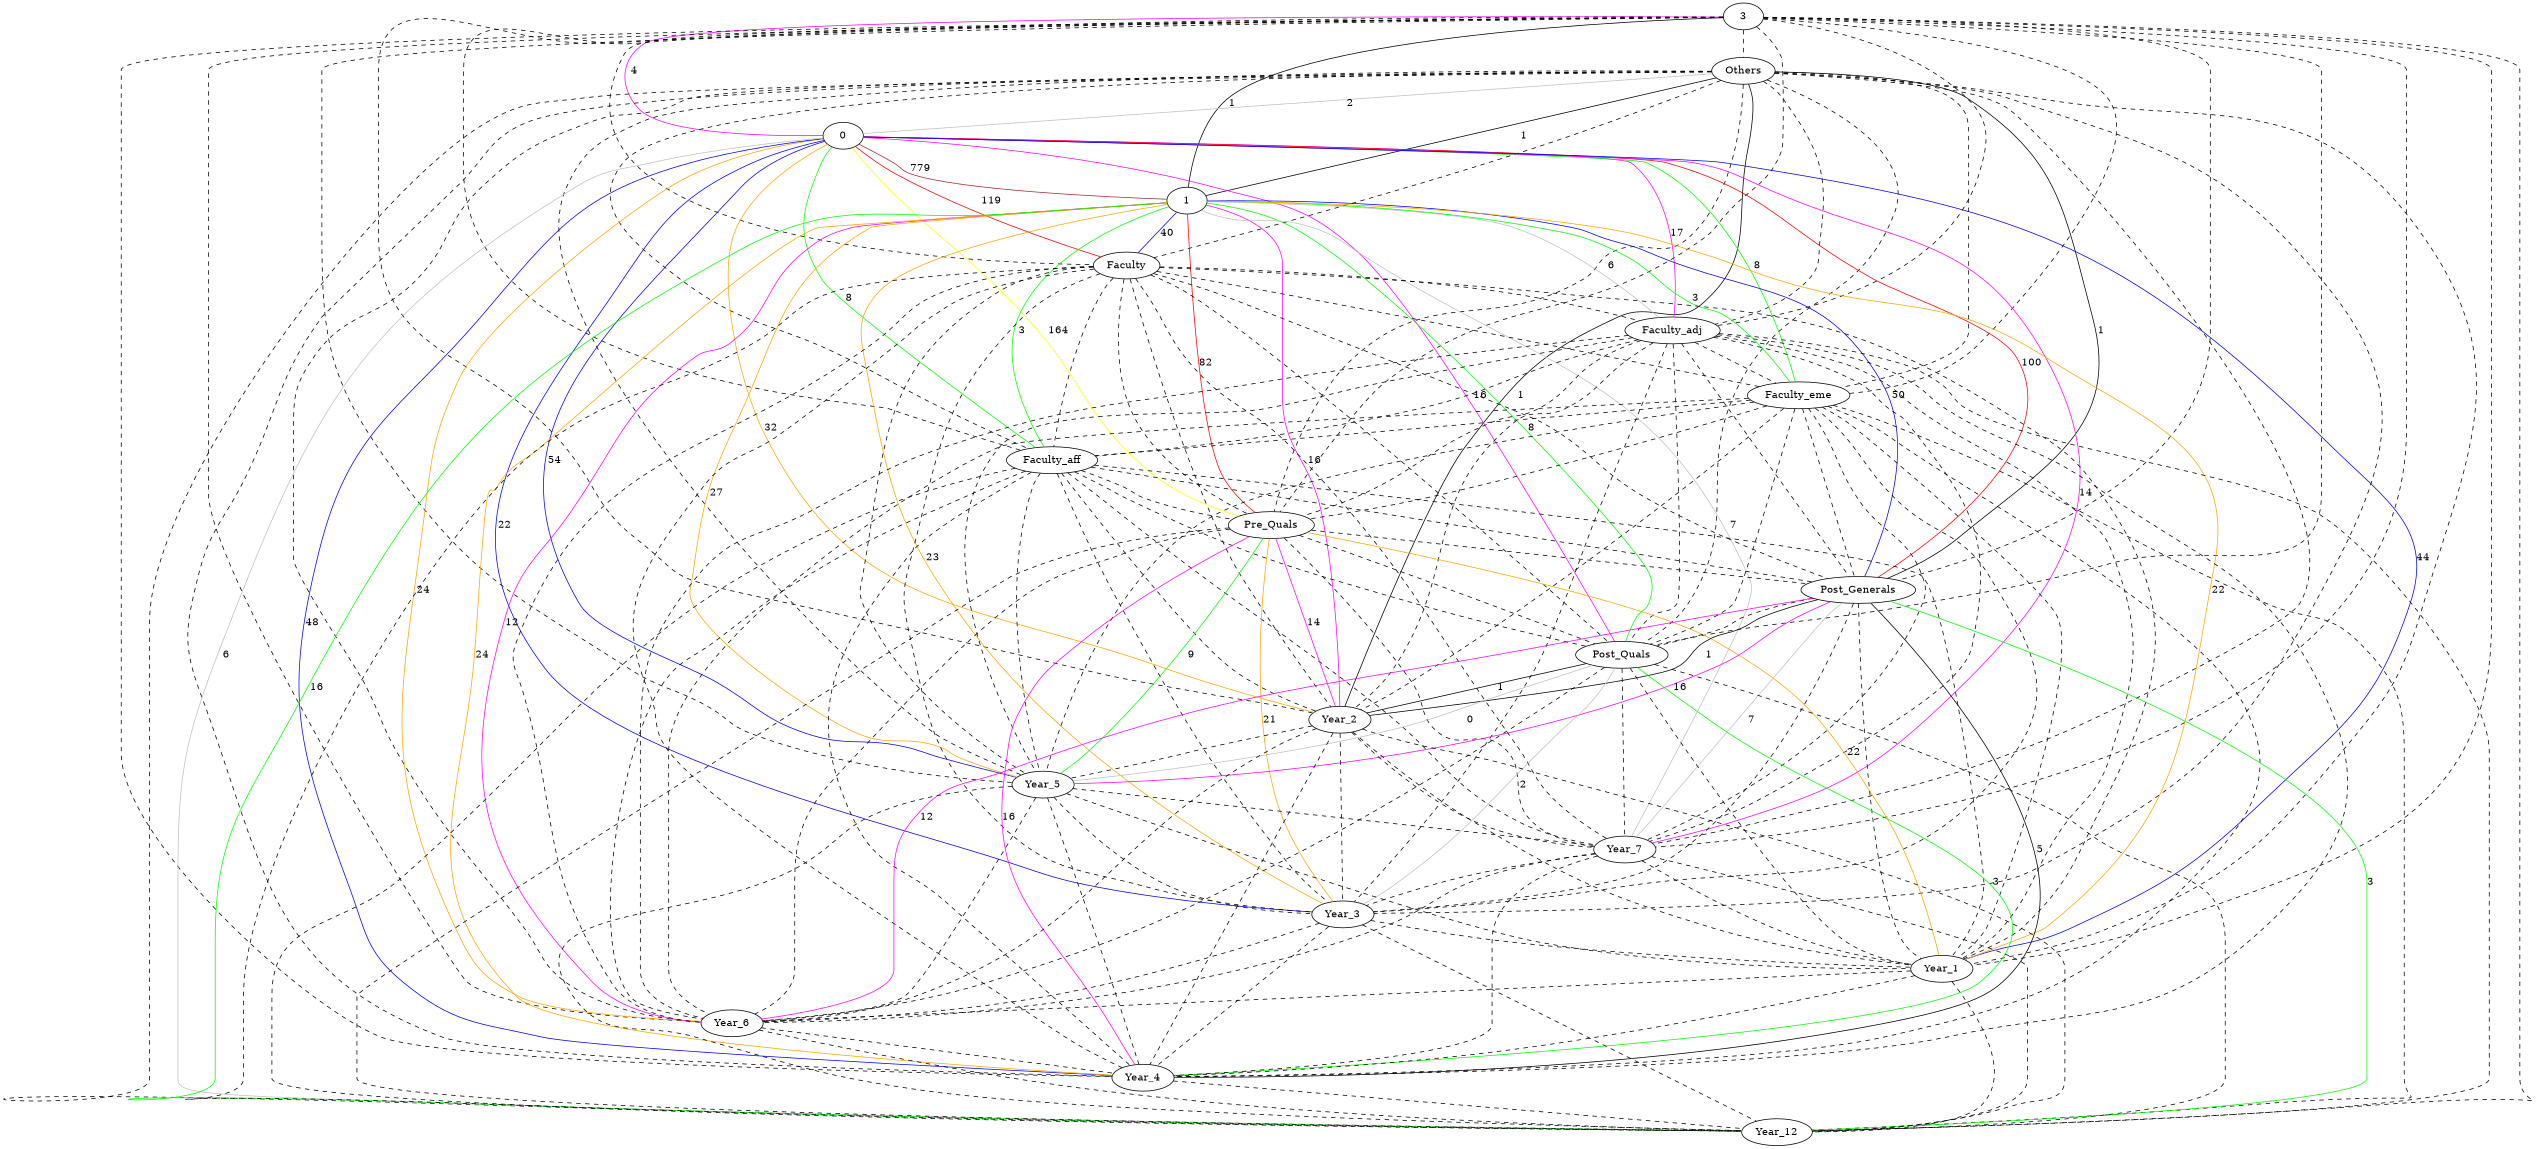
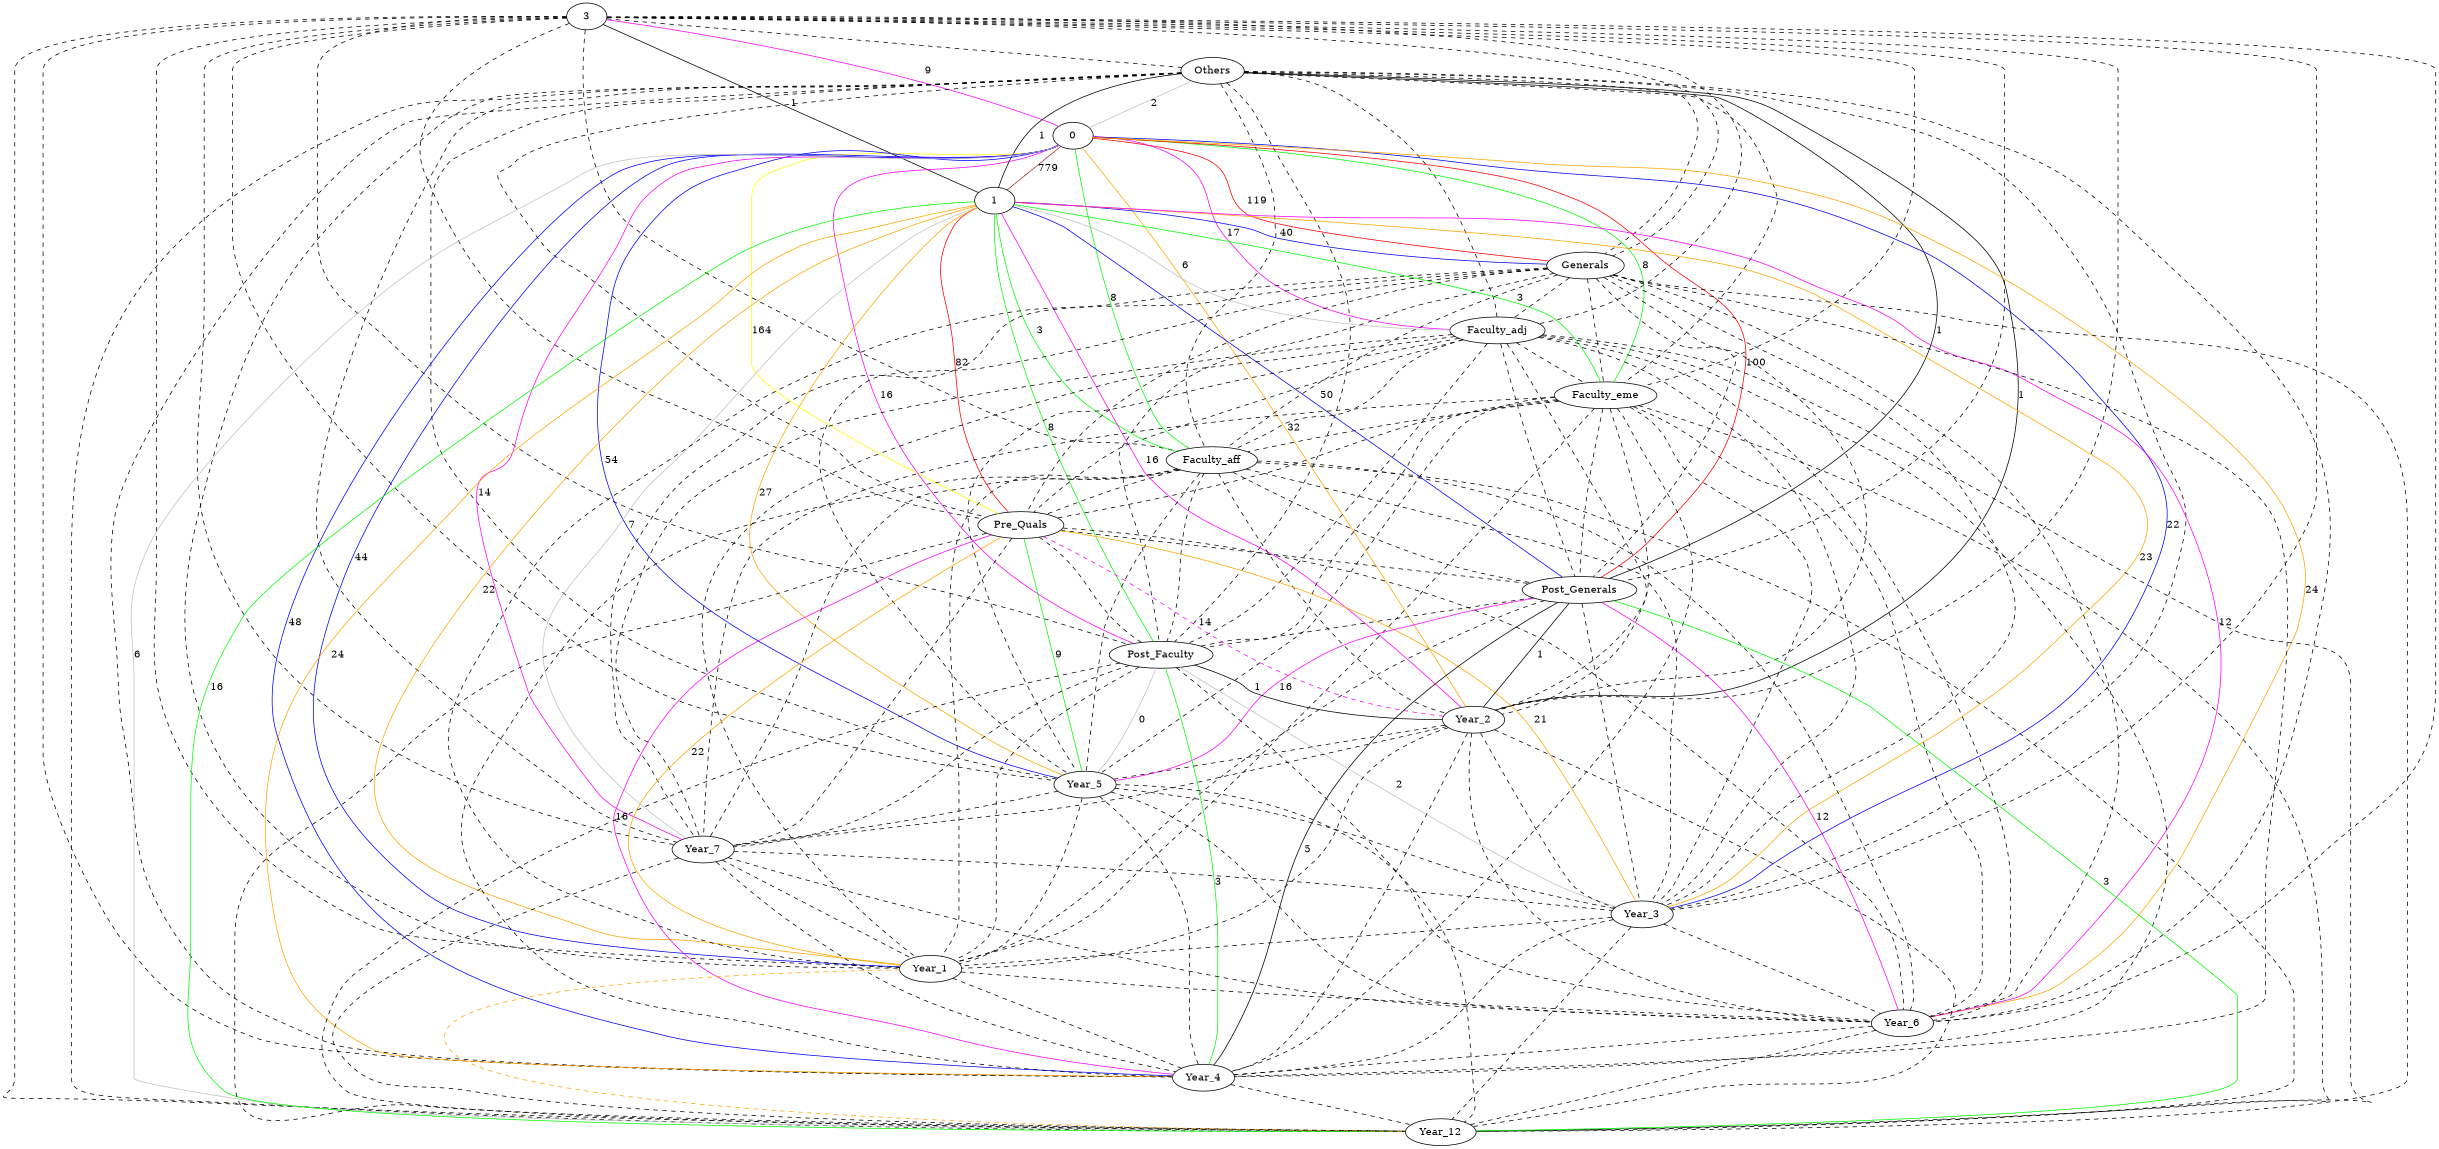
edge "3" -- "Year_3": added
edge "3" -- "0": label "4" -> "9"
node "Faculty": label "Faculty" -> "Generals"
edge "Pre_Quals" -- "Year_2": style solid -> dashed
node "Post_Quals": label "Post_Quals" -> "Post_Faculty"
edge "Post_Generals" -- "Year_7": removed, label "7"
edge "Year_1" -- "Year_12": color black -> orange
